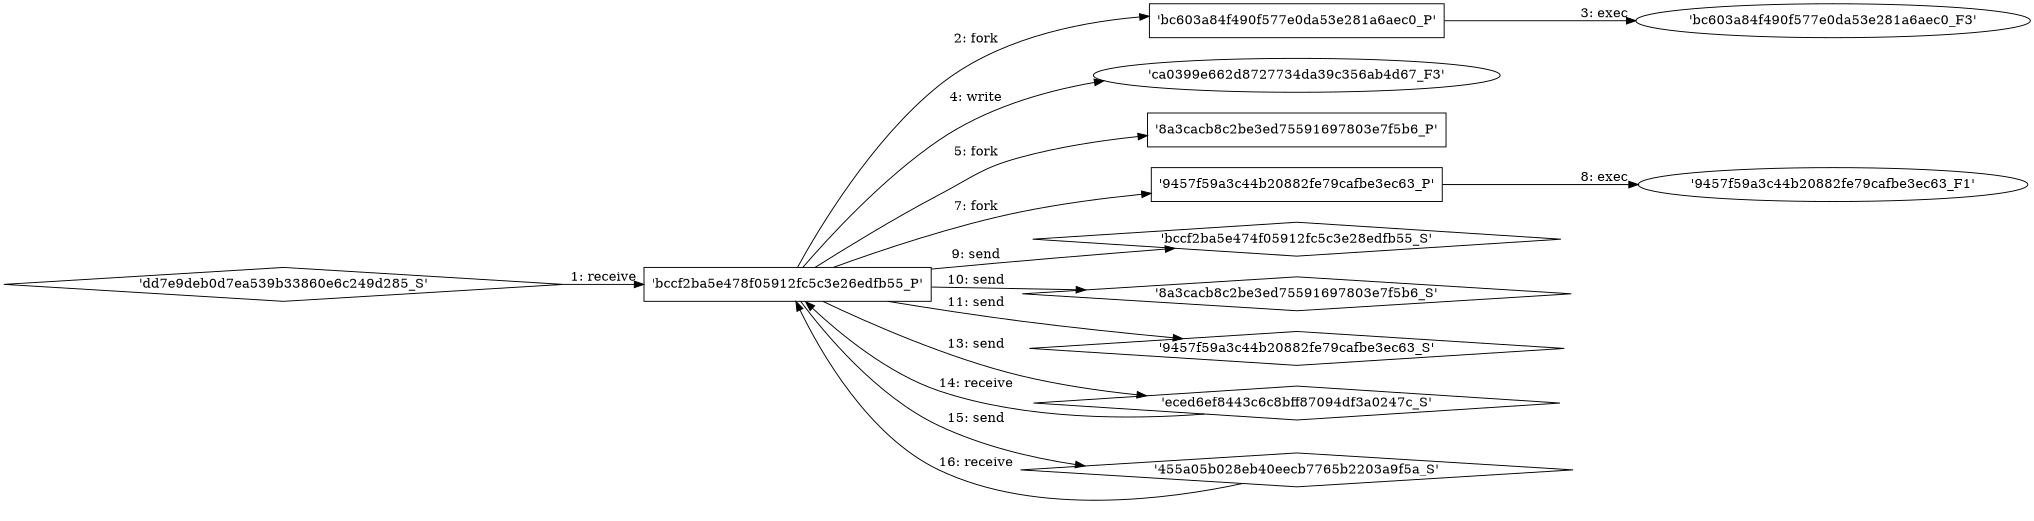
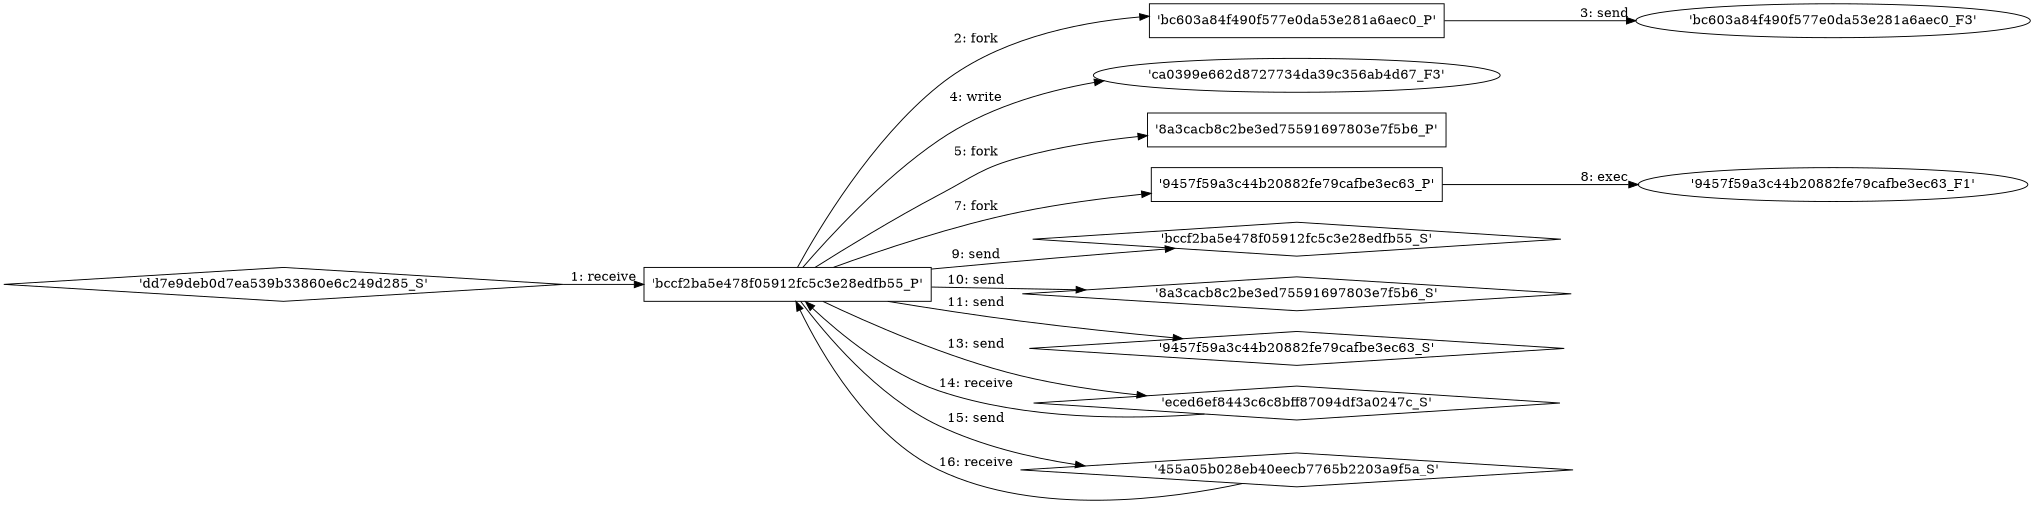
edge "'bc603a84f490f577e0da53e281a6aec0_P'" -> "'bc603a84f490f577e0da53e281a6aec0_F3'": label "3: exec" -> "3: send"
node "'bccf2ba5e474f05912fc5c3e28edfb55_S'": label "'bccf2ba5e474f05912fc5c3e28edfb55_S'" -> "'bccf2ba5e478f05912fc5c3e28edfb55_S'"
node "'bccf2ba5e478f05912fc5c3e26edfb55_P'": label "'bccf2ba5e478f05912fc5c3e26edfb55_P'" -> "'bccf2ba5e478f05912fc5c3e28edfb55_P'"
